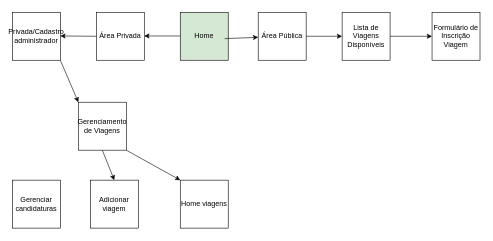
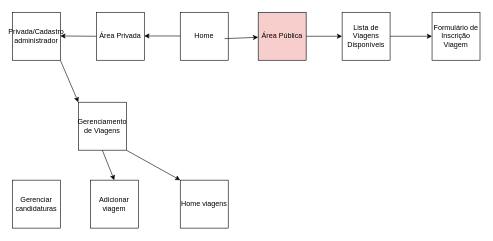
node "Home": fillcolor #d5e8d4 -> #ffffff
node "Área Pública": fillcolor #ffffff -> #f8cecc
